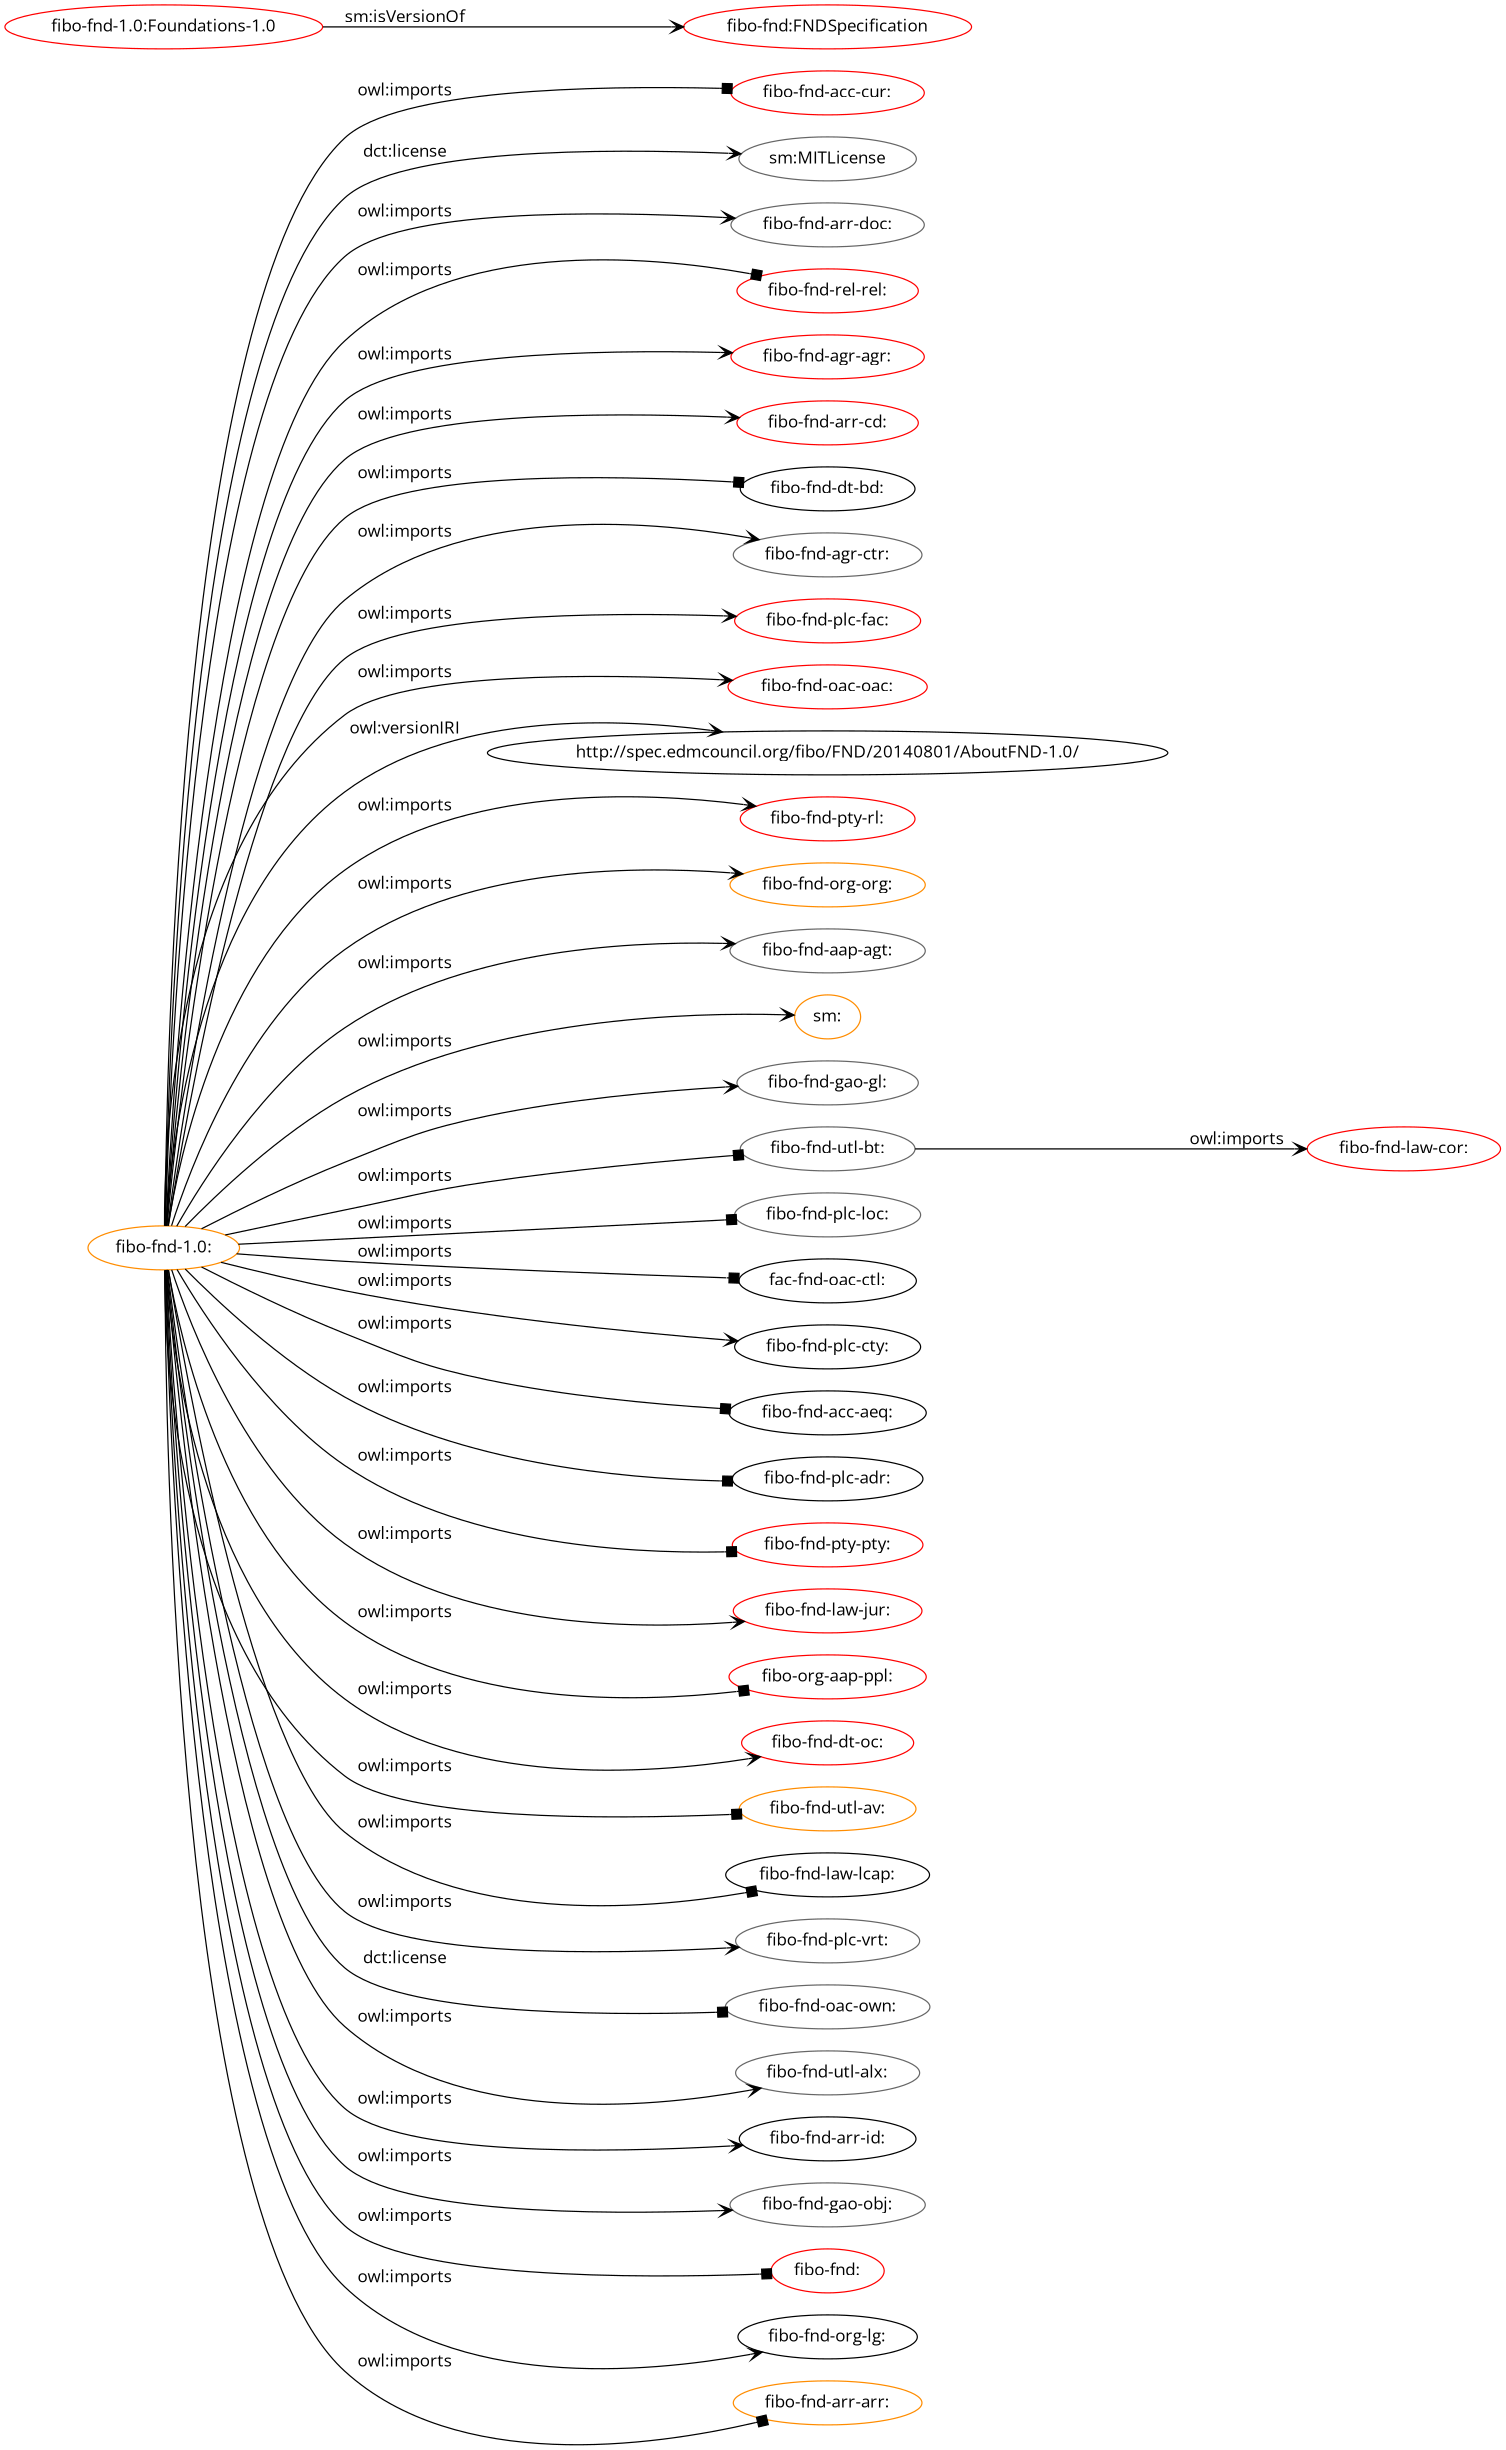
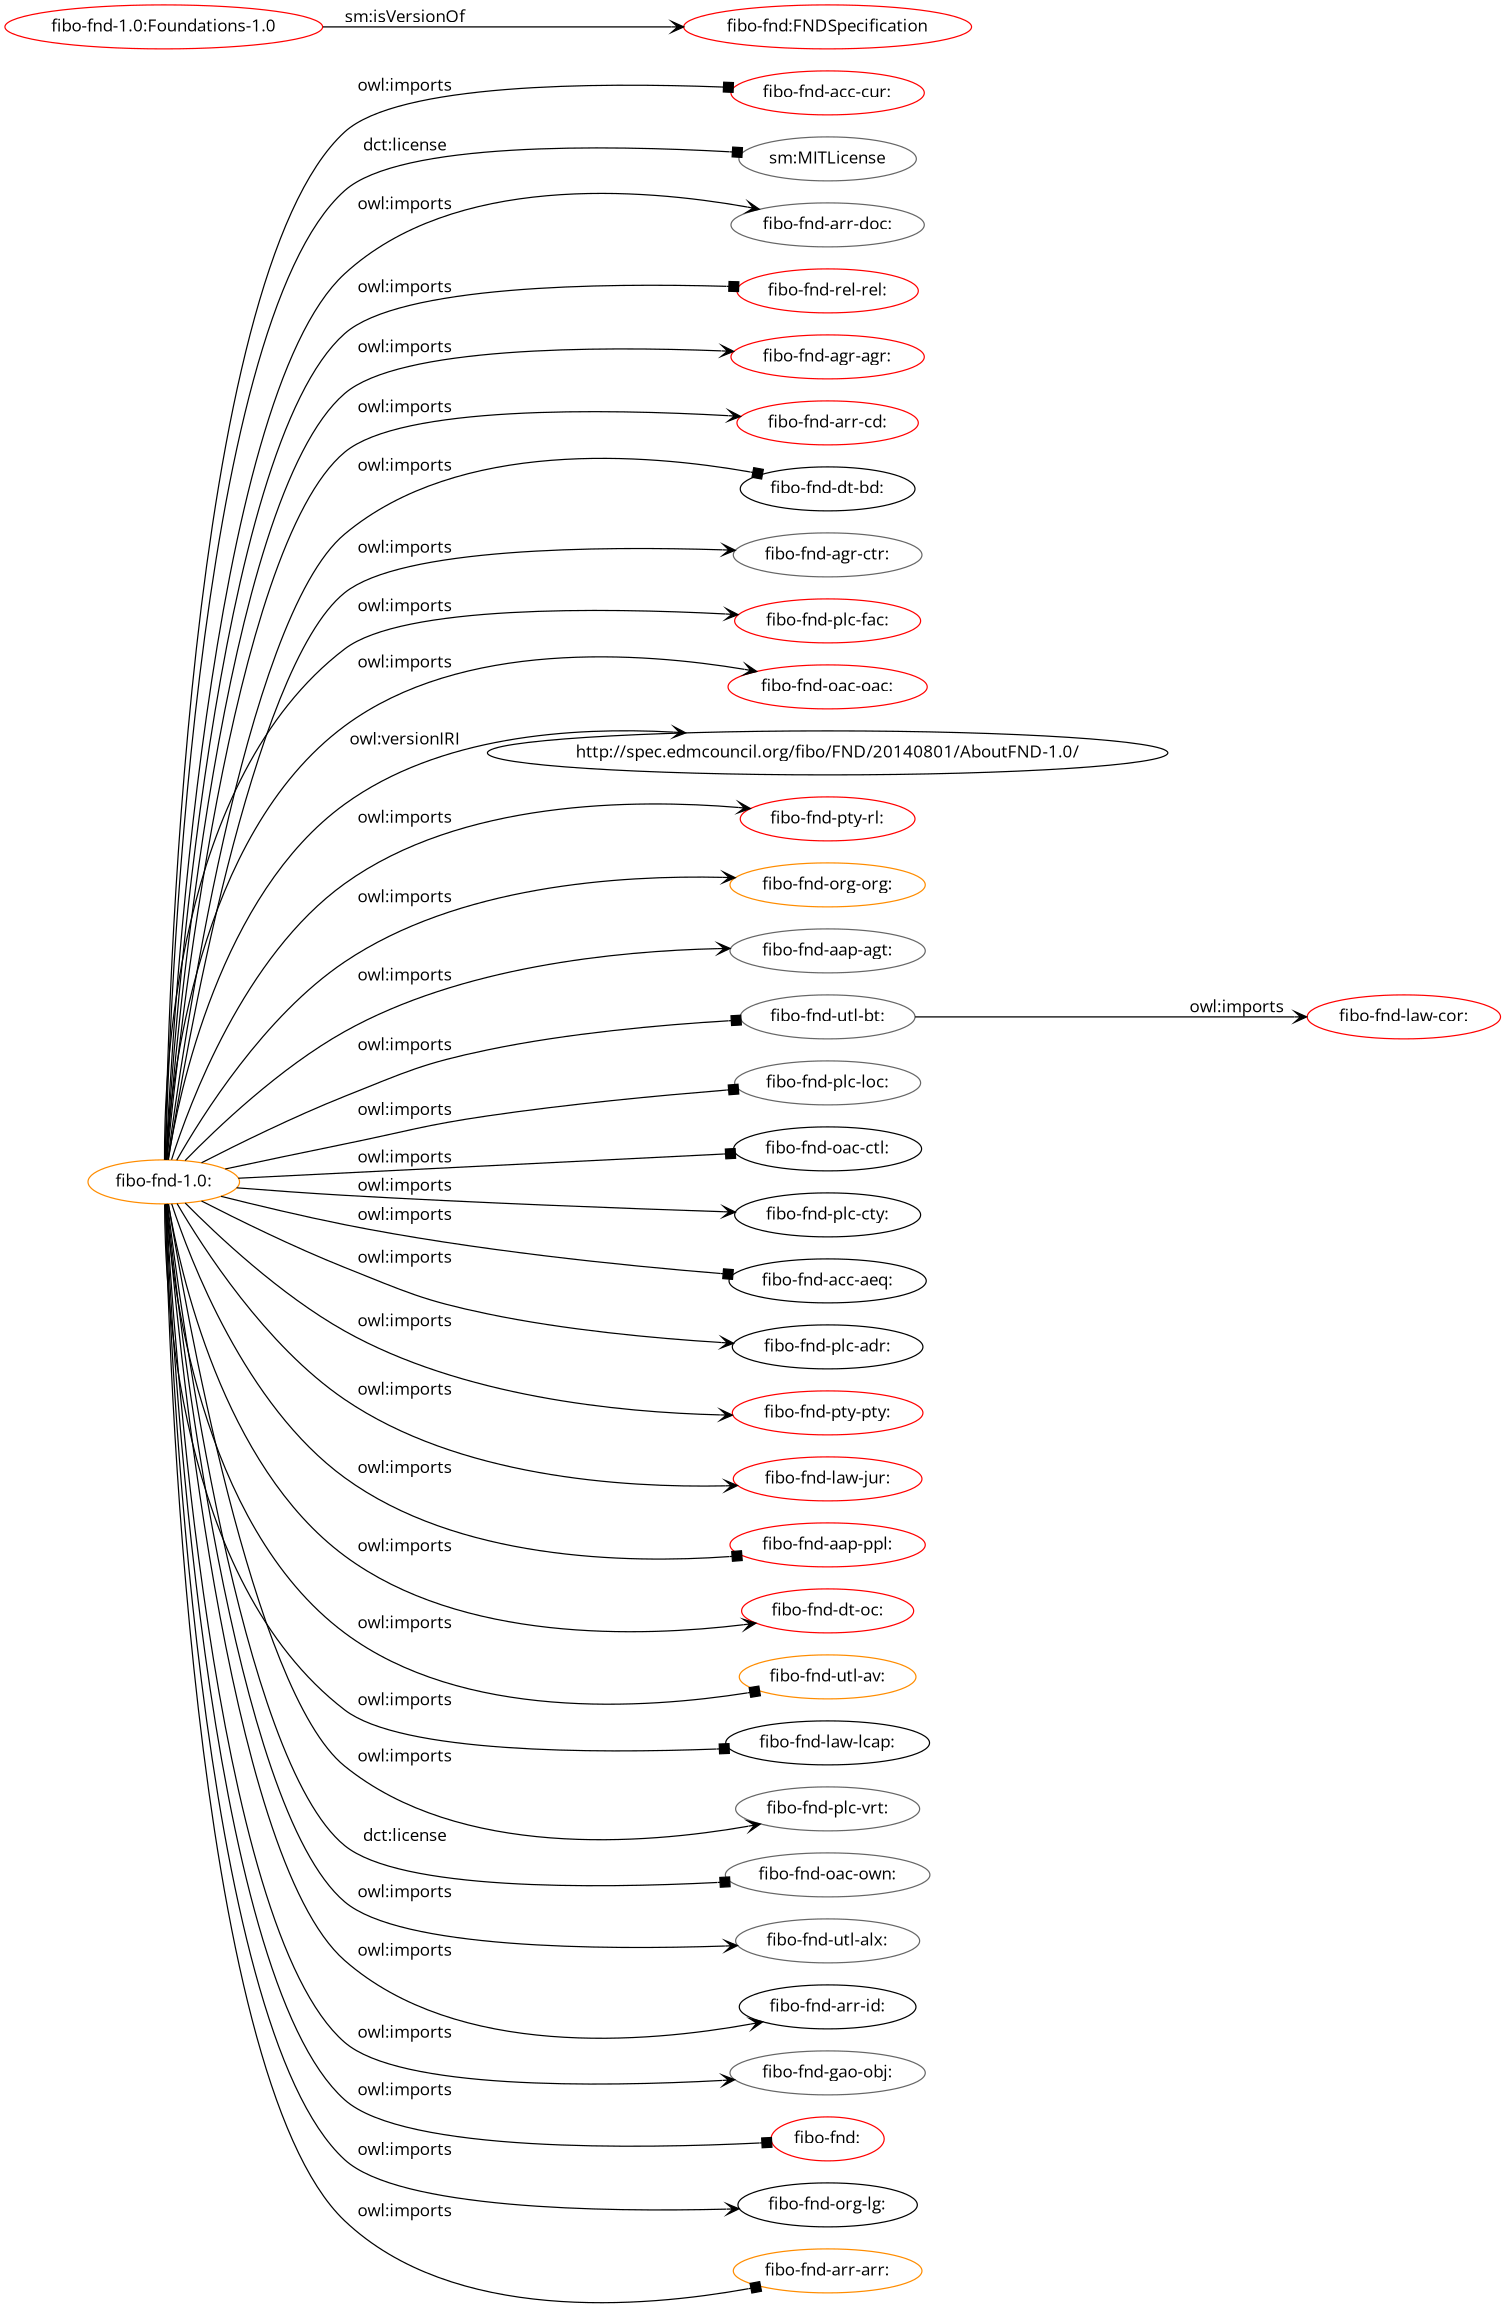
edge "fibo-fnd-1.0:" -> "sm:MITLicense": arrowhead vee -> box
node "sm:": removed
node "fibo-fnd-gao-gl:": removed
node "fac-fnd-oac-ctl:": label "fac-fnd-oac-ctl:" -> "fibo-fnd-oac-ctl:"
edge "fibo-fnd-1.0:" -> "fibo-fnd-plc-adr:": arrowhead box -> vee
edge "fibo-fnd-1.0:" -> "fibo-fnd-pty-pty:": arrowhead box -> vee
node "fibo-org-aap-ppl:": label "fibo-org-aap-ppl:" -> "fibo-fnd-aap-ppl:"
